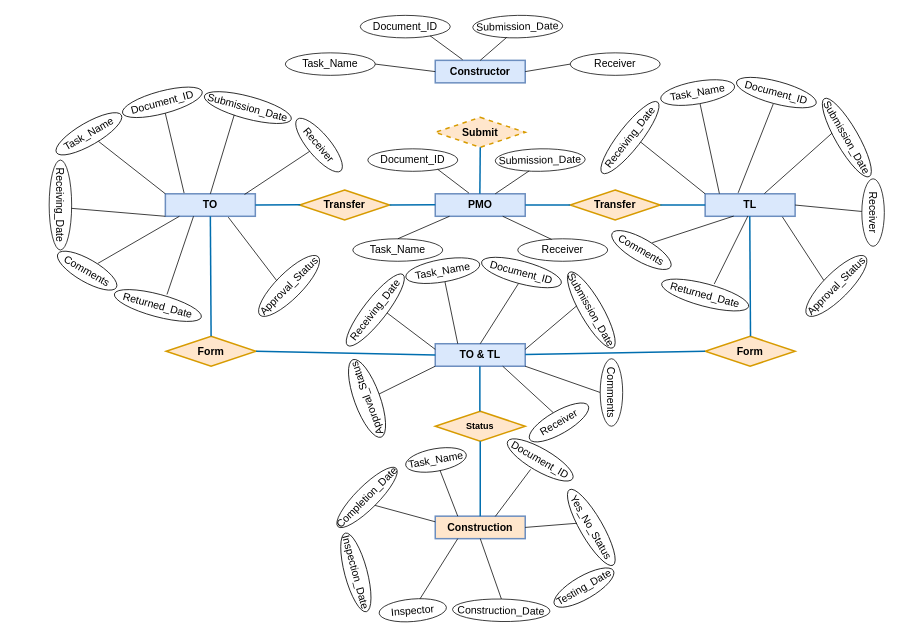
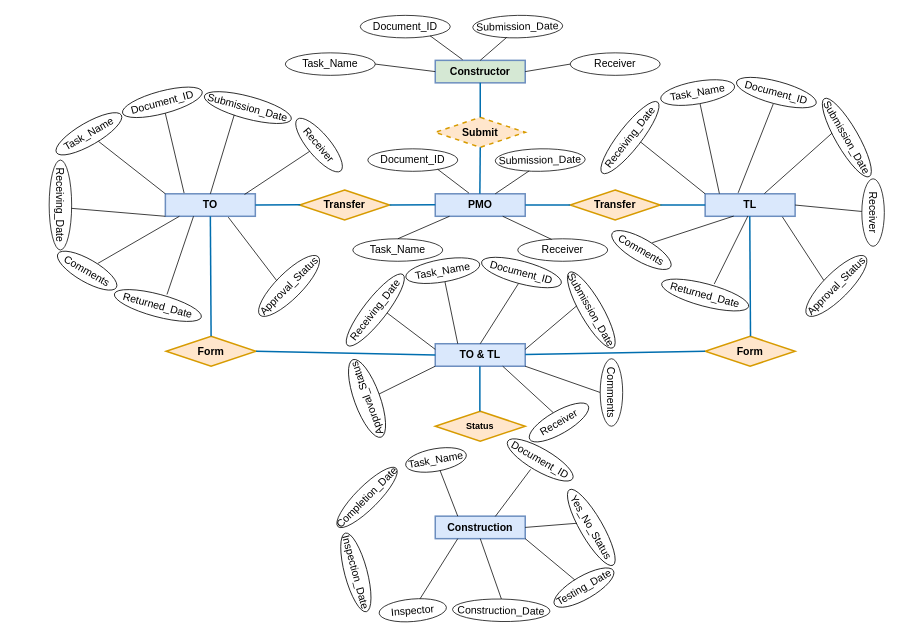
node "Constructor": fillcolor #dae8fc -> #d5e8d4
edge "Constructor" -- "Submit": added
edge "Status" -- "Construction": removed
edge "Completion_Date" -- "Construction": removed
node "Construction": fillcolor #ffe6cc -> #dae8fc
edge "Construction" -- "Testing_Date": added
